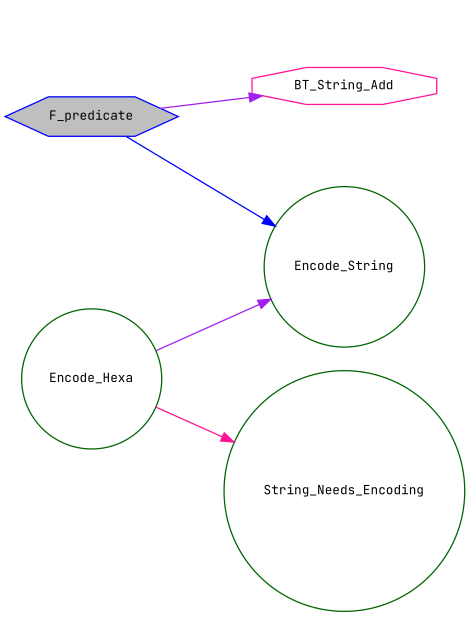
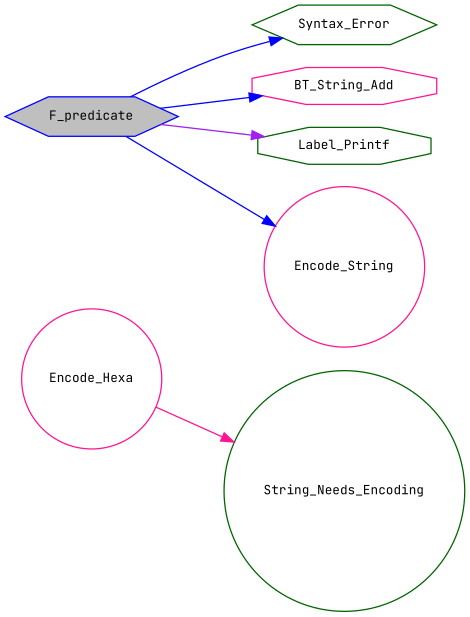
node "Syntax_Error": added
edge "F_predicate" -> "BT_String_Add": color purple -> blue
node "Label_Printf": added
node "Encode_String": color darkgreen -> deeppink
edge "Encode_Hexa" -> "Encode_String": removed
node "Encode_Hexa": color darkgreen -> deeppink
